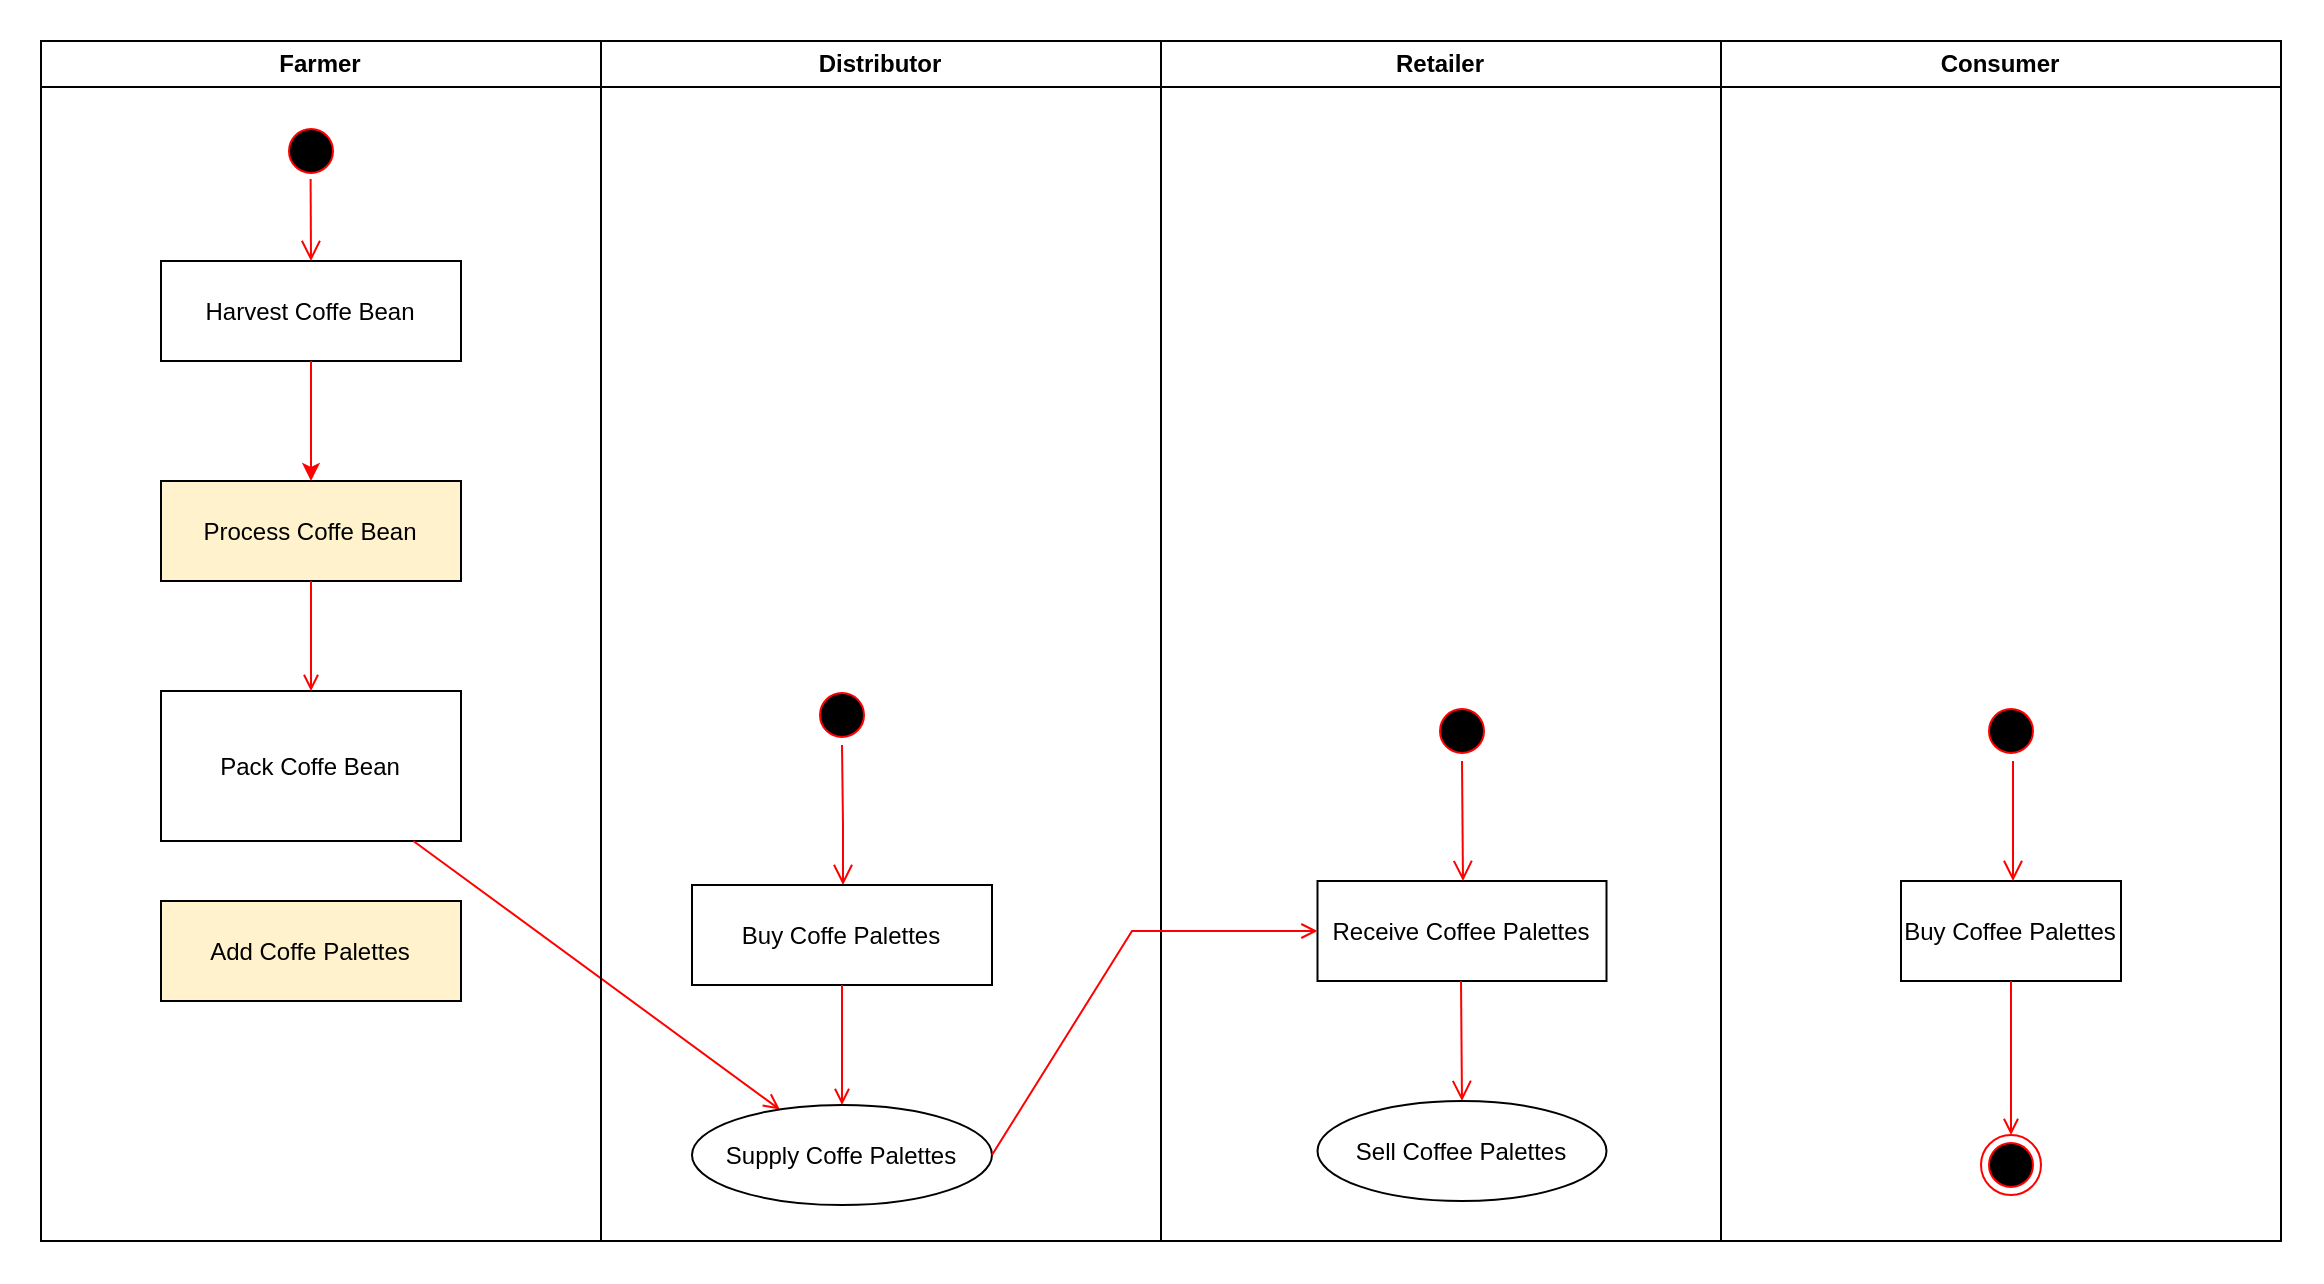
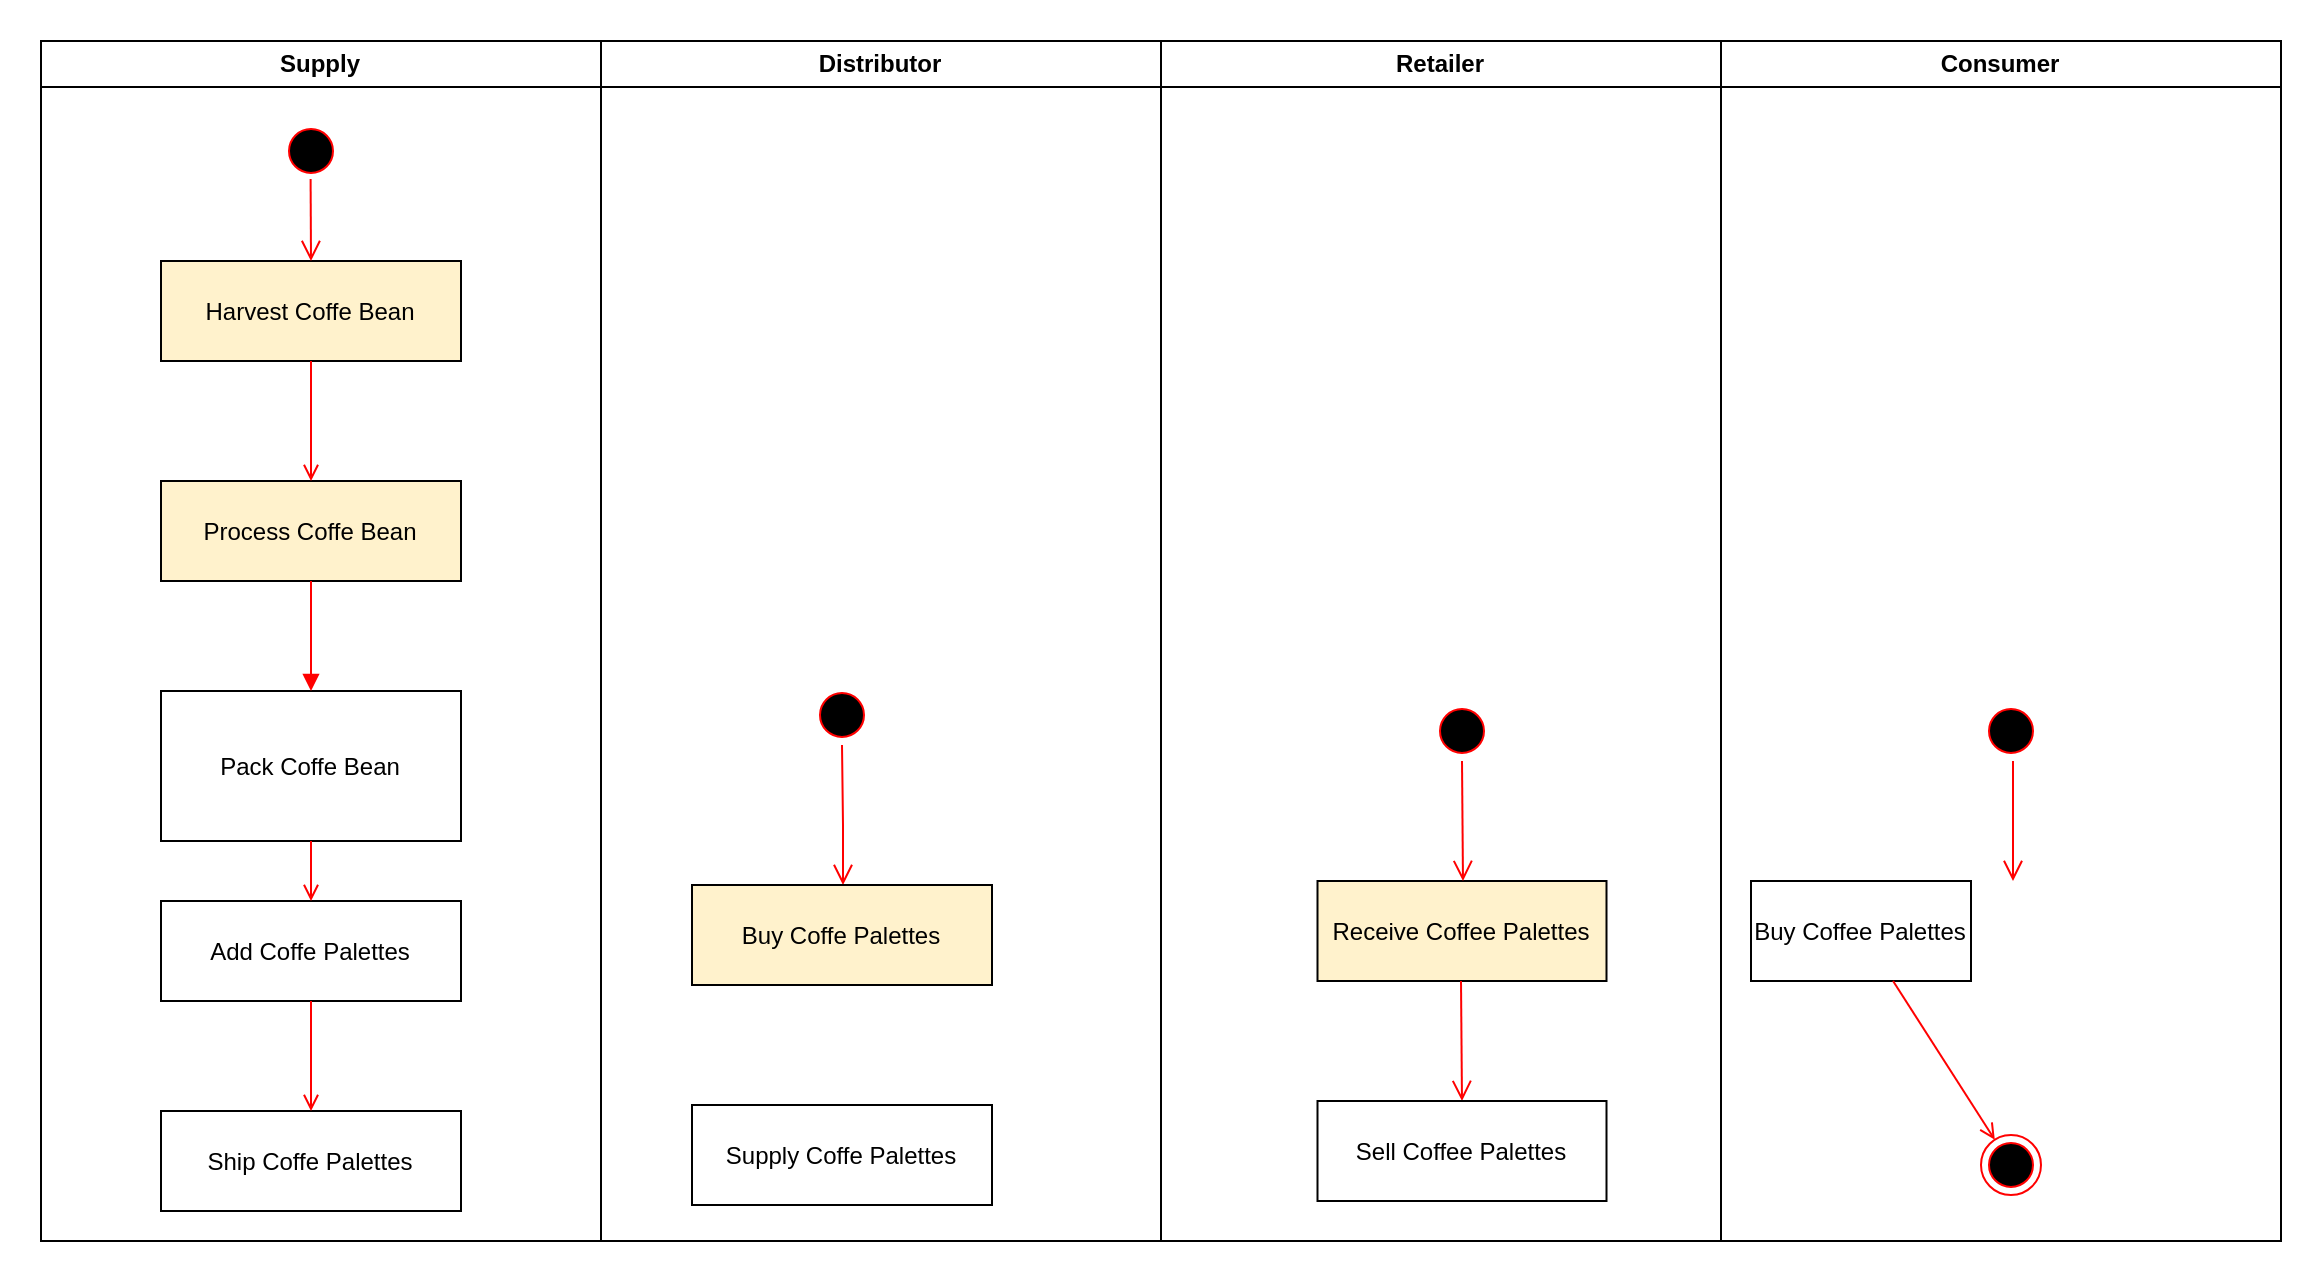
node "Farmer": label "Farmer" -> "Supply"
node "Harvest Coffe Bean": fillcolor #ffffff -> #fff2cc
edge "Harvest Coffe Bean" -> "Process Coffe Bean": arrowhead classic -> open
edge "Process Coffe Bean" -> "Pack Coffe Bean": arrowhead open -> block
edge "Pack Coffe Bean" -> "Supply Coffe Palettes": now "Pack Coffe Bean" -> "Add Coffe Palettes"
node "Receive Coffee Palettes": fillcolor #ffffff -> #fff2cc
node "Buy Coffee Palettes": moved (2011, 931) -> (1861, 931)
node "Buy Coffe Palettes": fillcolor #ffffff -> #fff2cc
node "Add Coffe Palettes": fillcolor #fff2cc -> #ffffff
edge "Supply Coffe Palettes" -> "Receive Coffee Palettes": removed
edge "Buy Coffe Palettes" -> "Supply Coffe Palettes": removed
edge "Add Coffe Palettes" -> "Ship Coffe Palettes": added
node "Sell Coffee Palettes": shape ellipse -> rectangle
node "Supply Coffe Palettes": shape ellipse -> rectangle
node "Ship Coffe Palettes": added
